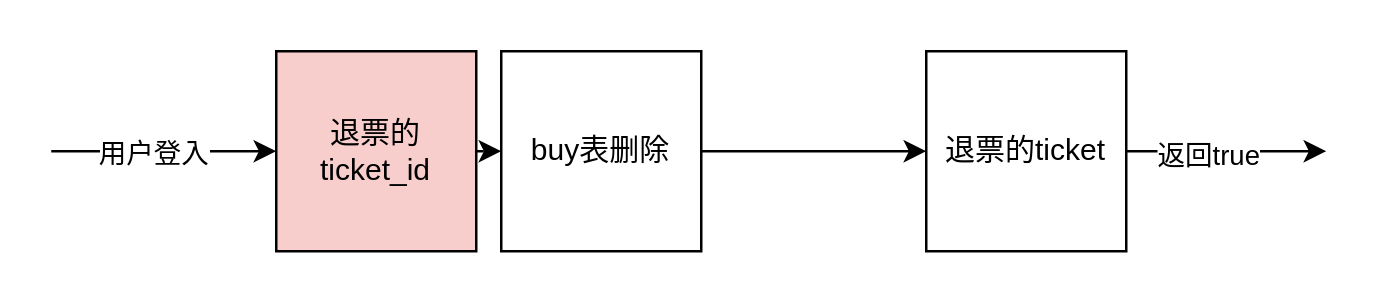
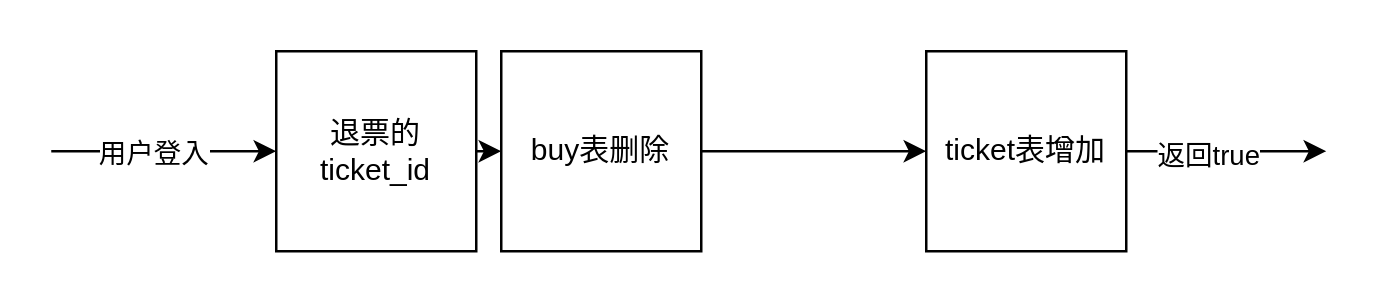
node "退票的ticket_id": fillcolor #f8cecc -> #ffffff
edge "退票的ticket_id" -> "buy表删除": style dashed -> solid
node "退票的ticket": label "退票的ticket" -> "ticket表增加"
